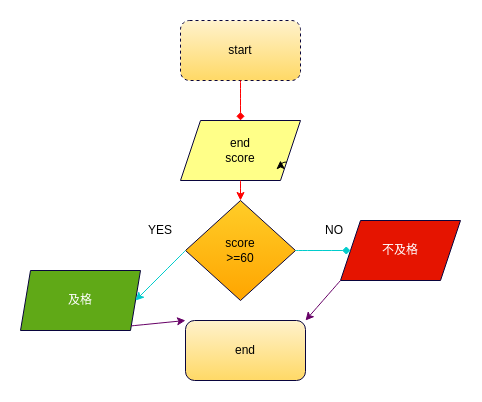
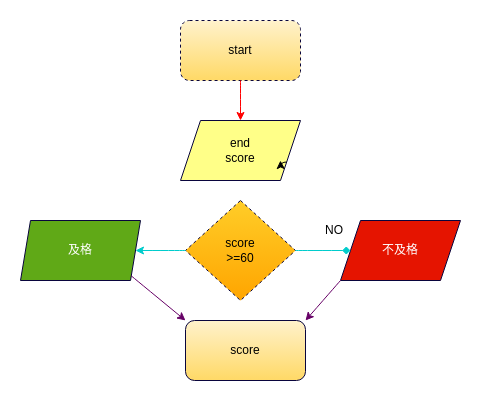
edge "start" -> "end score": arrowhead diamond -> classic
edge "end score" -> "score >=60": removed
node "YES": removed
node "score >=60": style solid -> dashed
node "及格": moved (81, 301) -> (81, 251)
node "end": label "end" -> "score"
